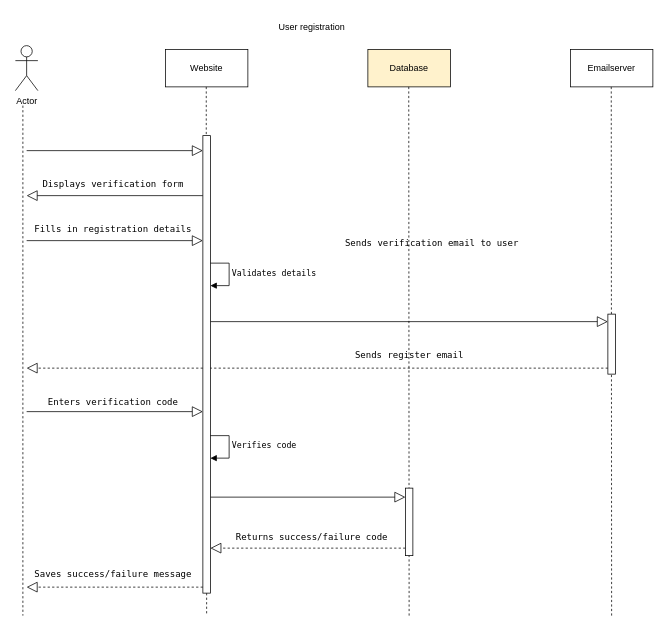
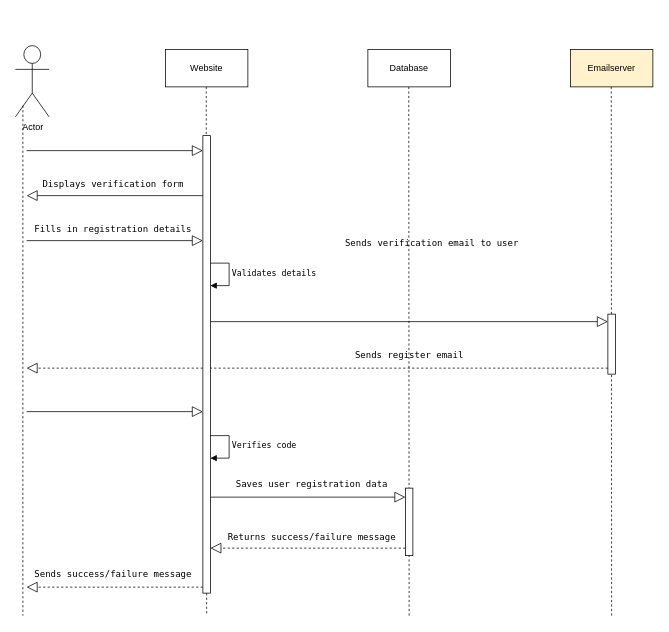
node "User registration": removed
node "Actor": size 23x45 -> 34x71
node "Database": fillcolor #fff2cc -> #ffffff
node "Emailserver": fillcolor #ffffff -> #fff2cc
node "Enters verification code": removed
node "Saves user registration data": added
node "Returns success/failure code": label "Returns success/failure code" -> "Returns success/failure message"
node "Saves success/failure message": label "Saves success/failure message" -> "Sends success/failure message"
